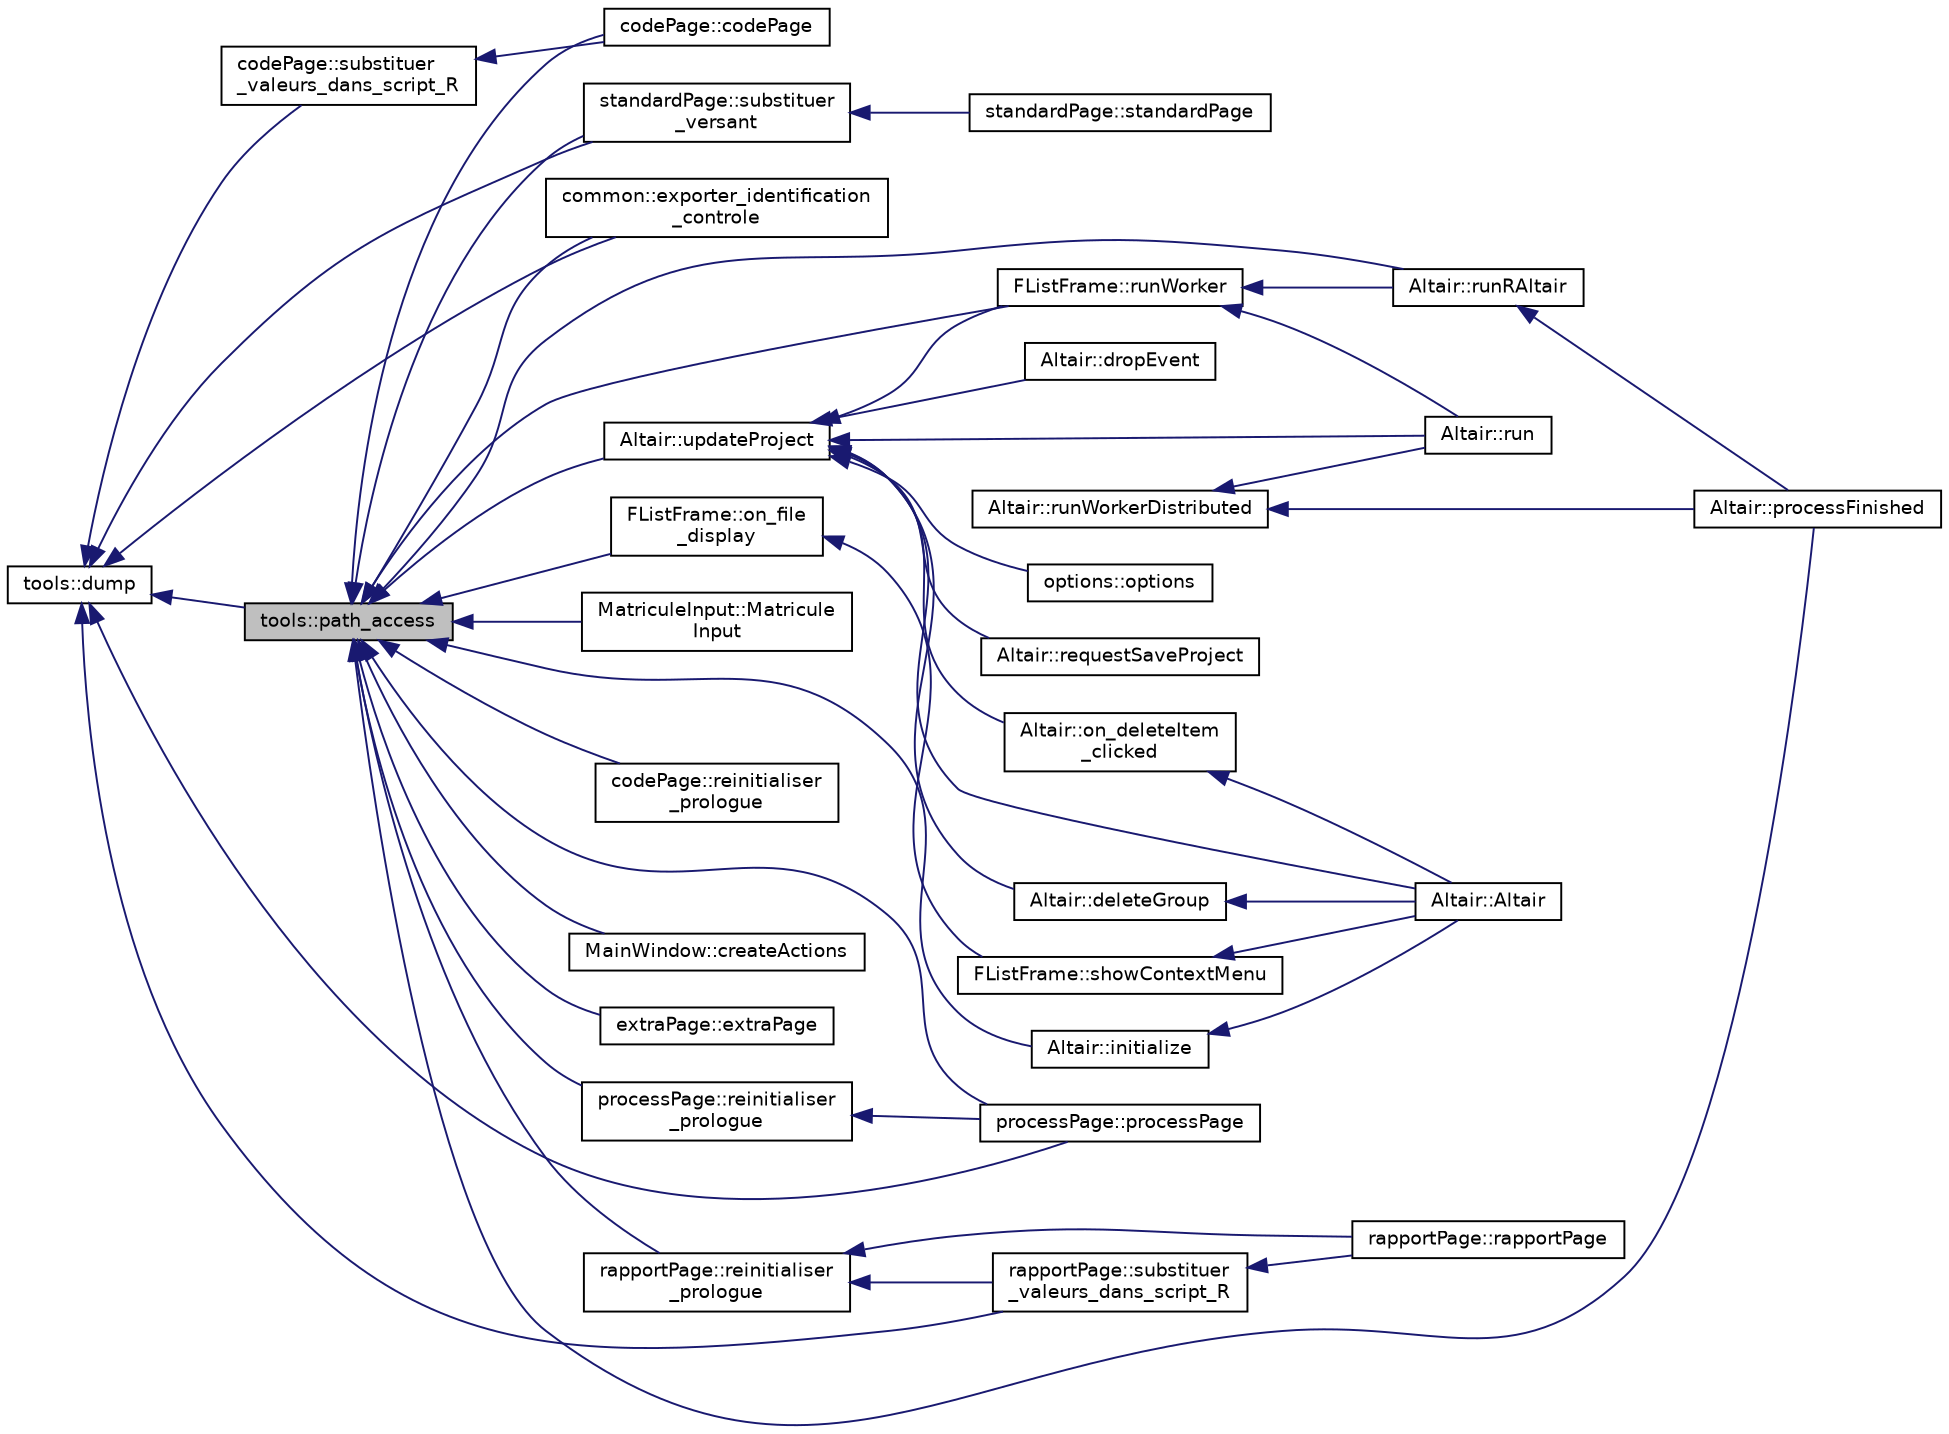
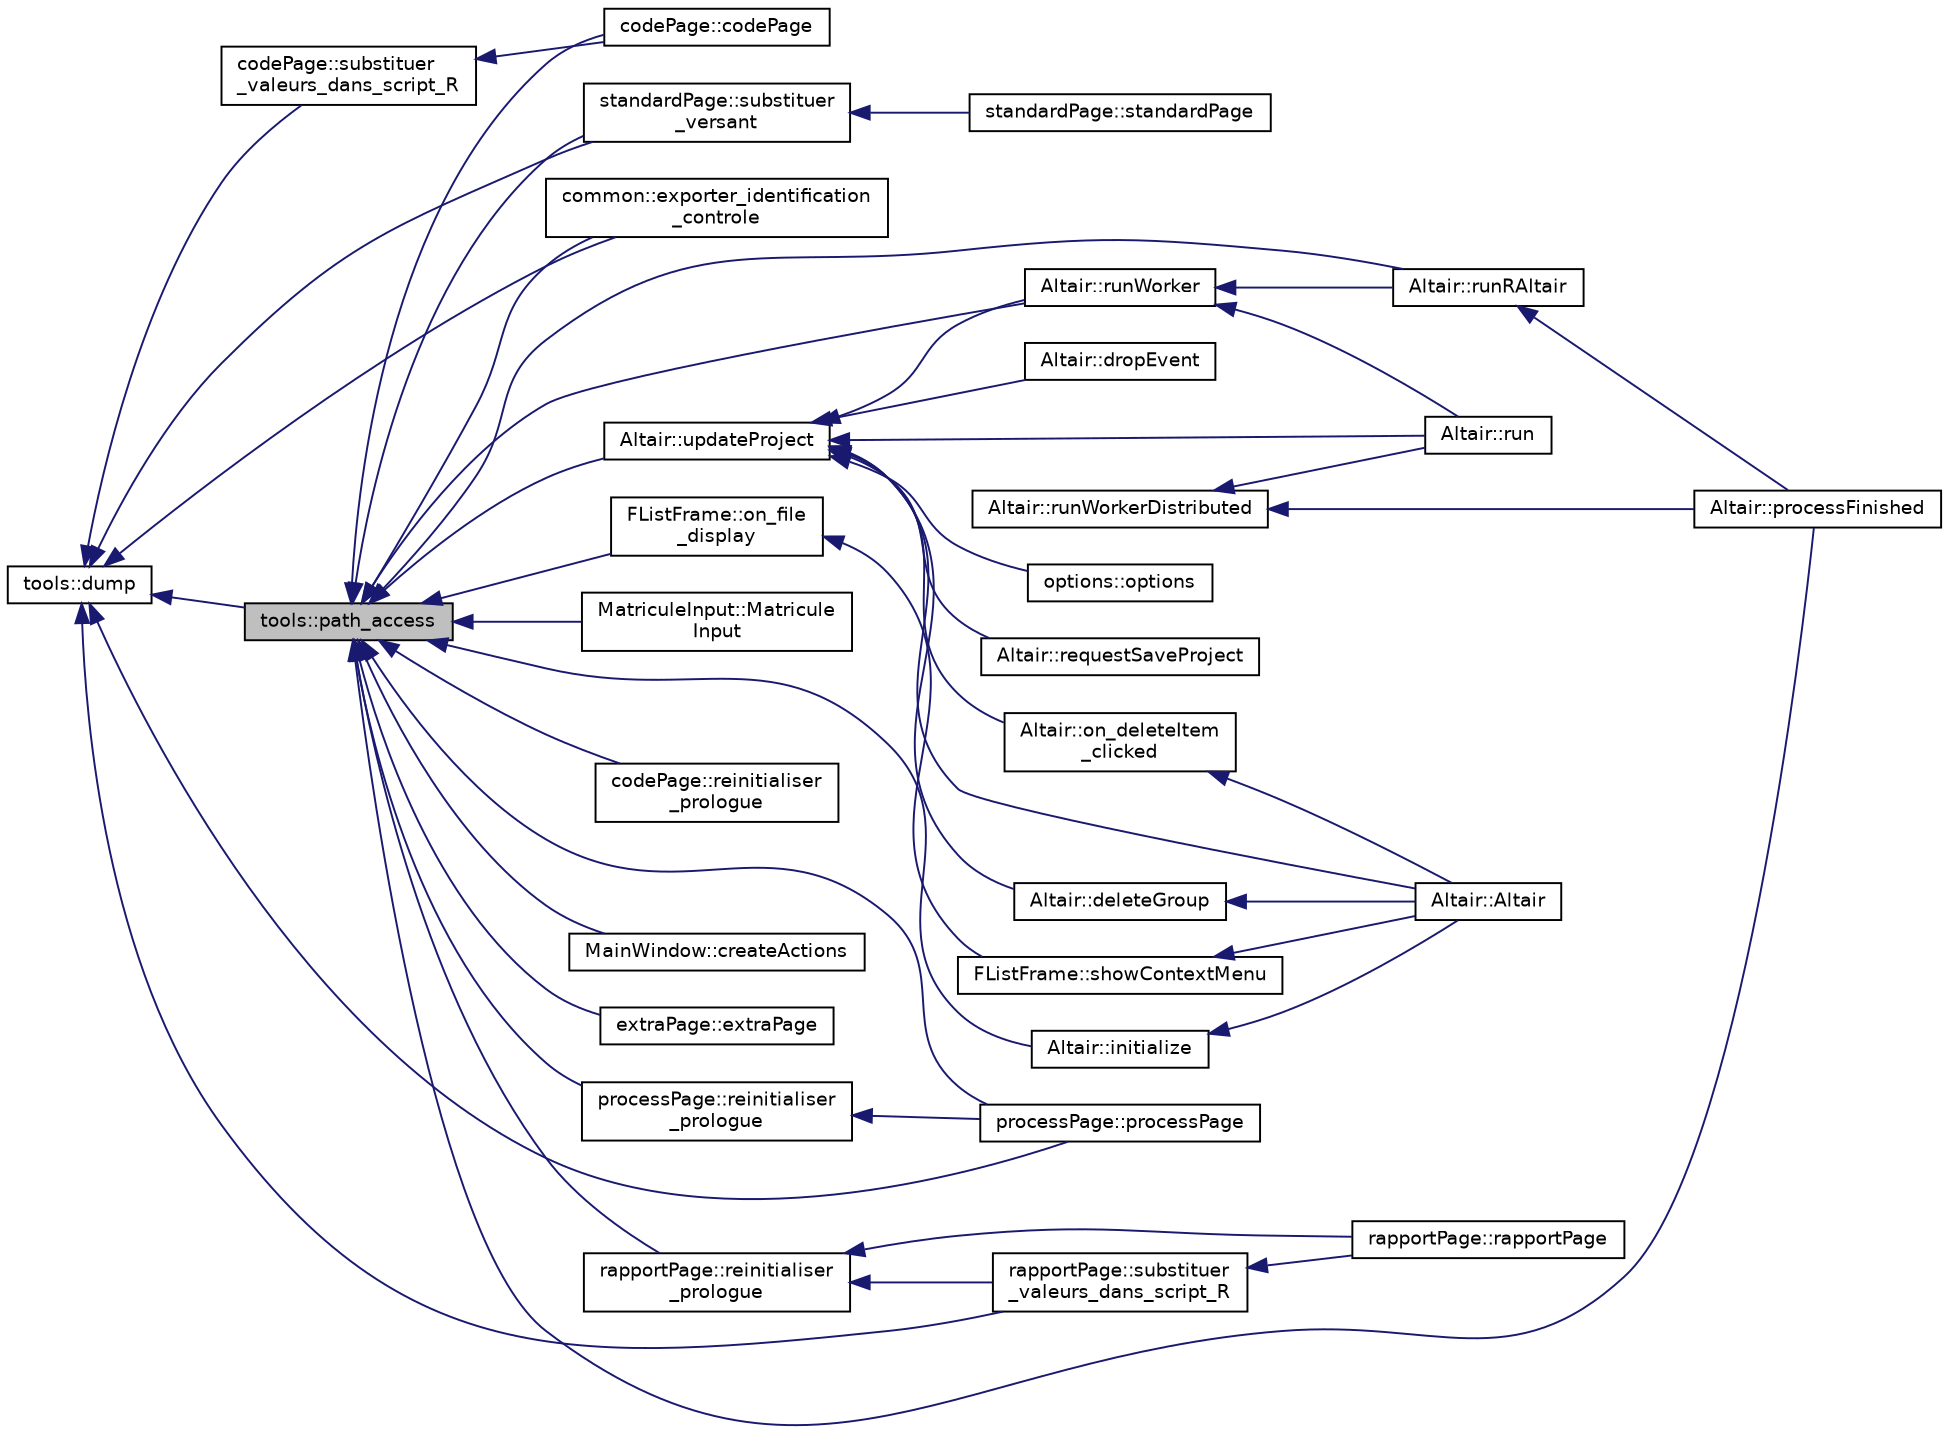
node "FListFrame::runWorker": label "FListFrame::runWorker" -> "Altair::runWorker"
